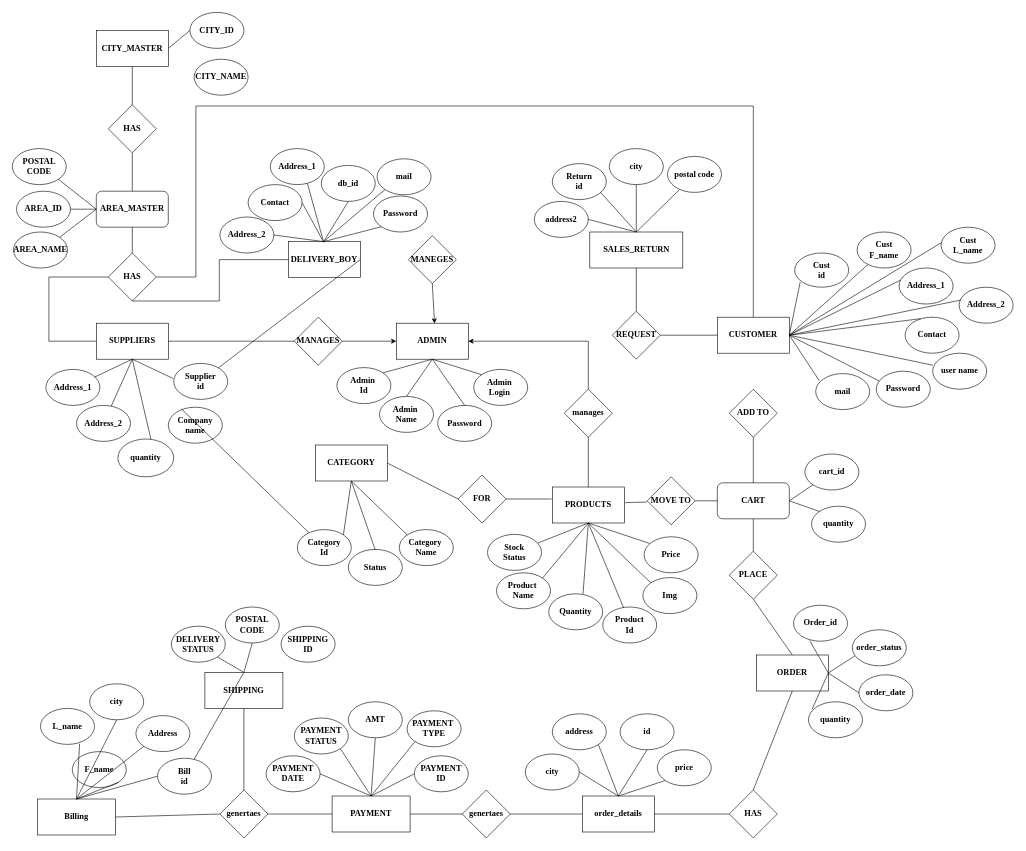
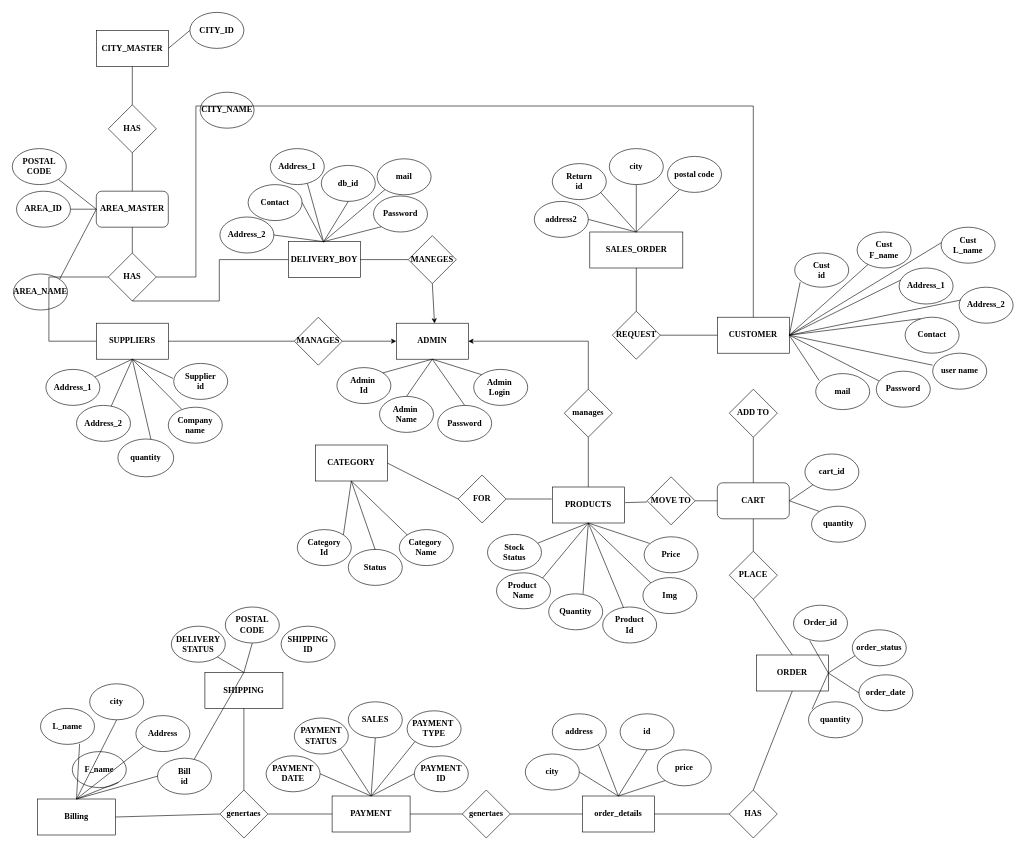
node "CITY_NAME": moved (221, 77) -> (227, 110)
node "AREA_NAME": moved (41, 250) -> (41, 292)
node "SALES_RETURN": label "SALES_RETURN" -> "SALES_ORDER"
edge "DELIVERY_BOY" -- "Supplierid": now "DELIVERY_BOY" -- "MANEGES"
edge "Company name" -- "CategoryId": now "Company name" -- "SUPPLIERS"
node "AMT": label "AMT" -> "SALES"
